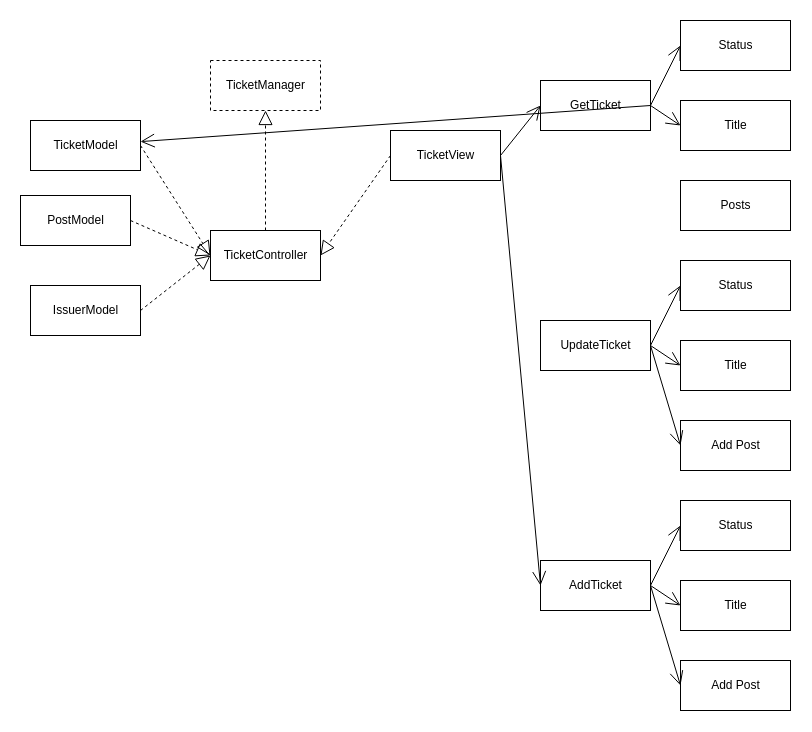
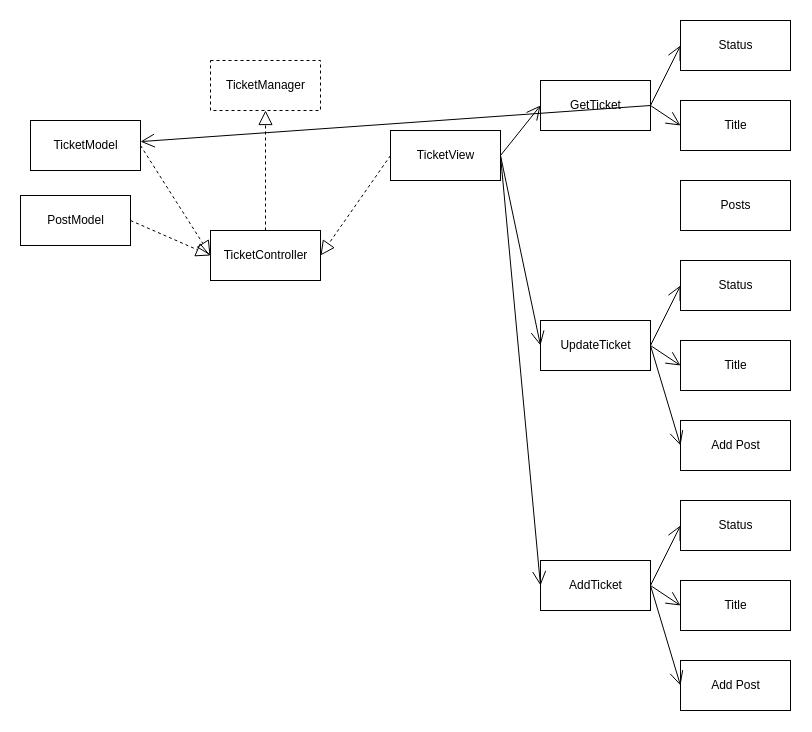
edge "TicketView" -> "UpdateTicket": added
edge "IssuerModel" -> "TicketController": removed
node "IssuerModel": removed
